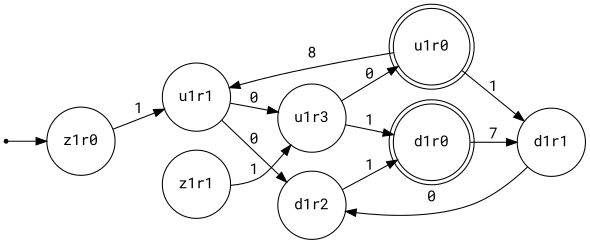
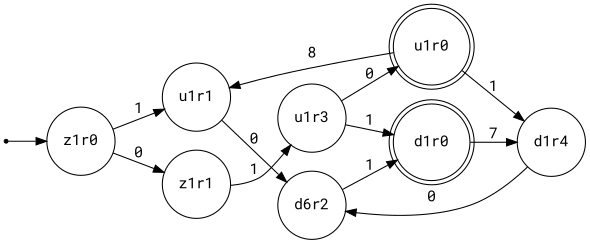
edge "u1r1" -> "u1r3": removed, label "0"
node "d1r1": label "d1r1" -> "d1r4"
edge "z1r0" -> "z1r1": added, label "0"
node "d1r2": label "d1r2" -> "d6r2"
